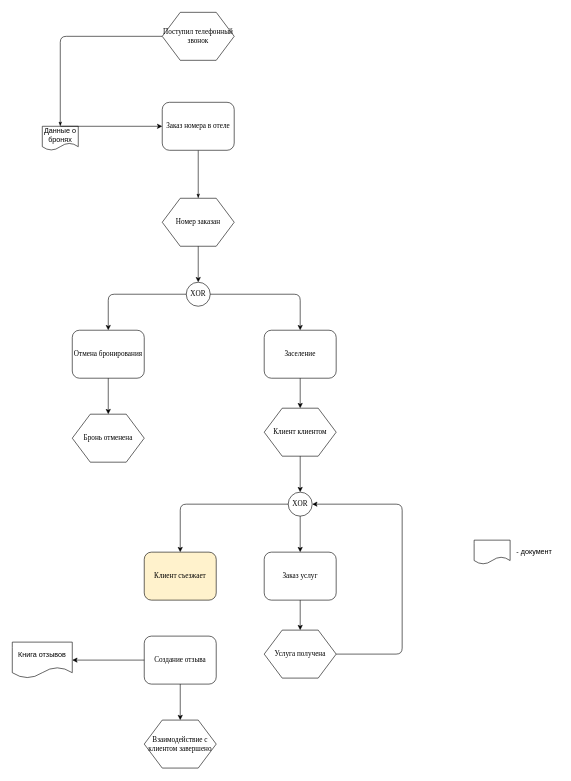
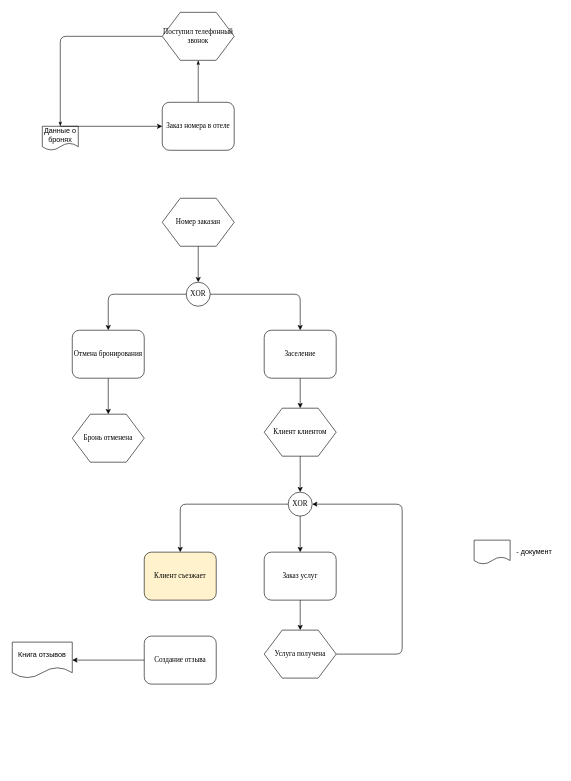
edge "Заказ номера в отеле" -> "Номер заказан": now "Заказ номера в отеле" -> "Поступил телефонный звонок"
edge "Создание отзыва" -> "Взаимодействие с клиентом завершено": removed
node "Взаимодействие с клиентом завершено": removed
